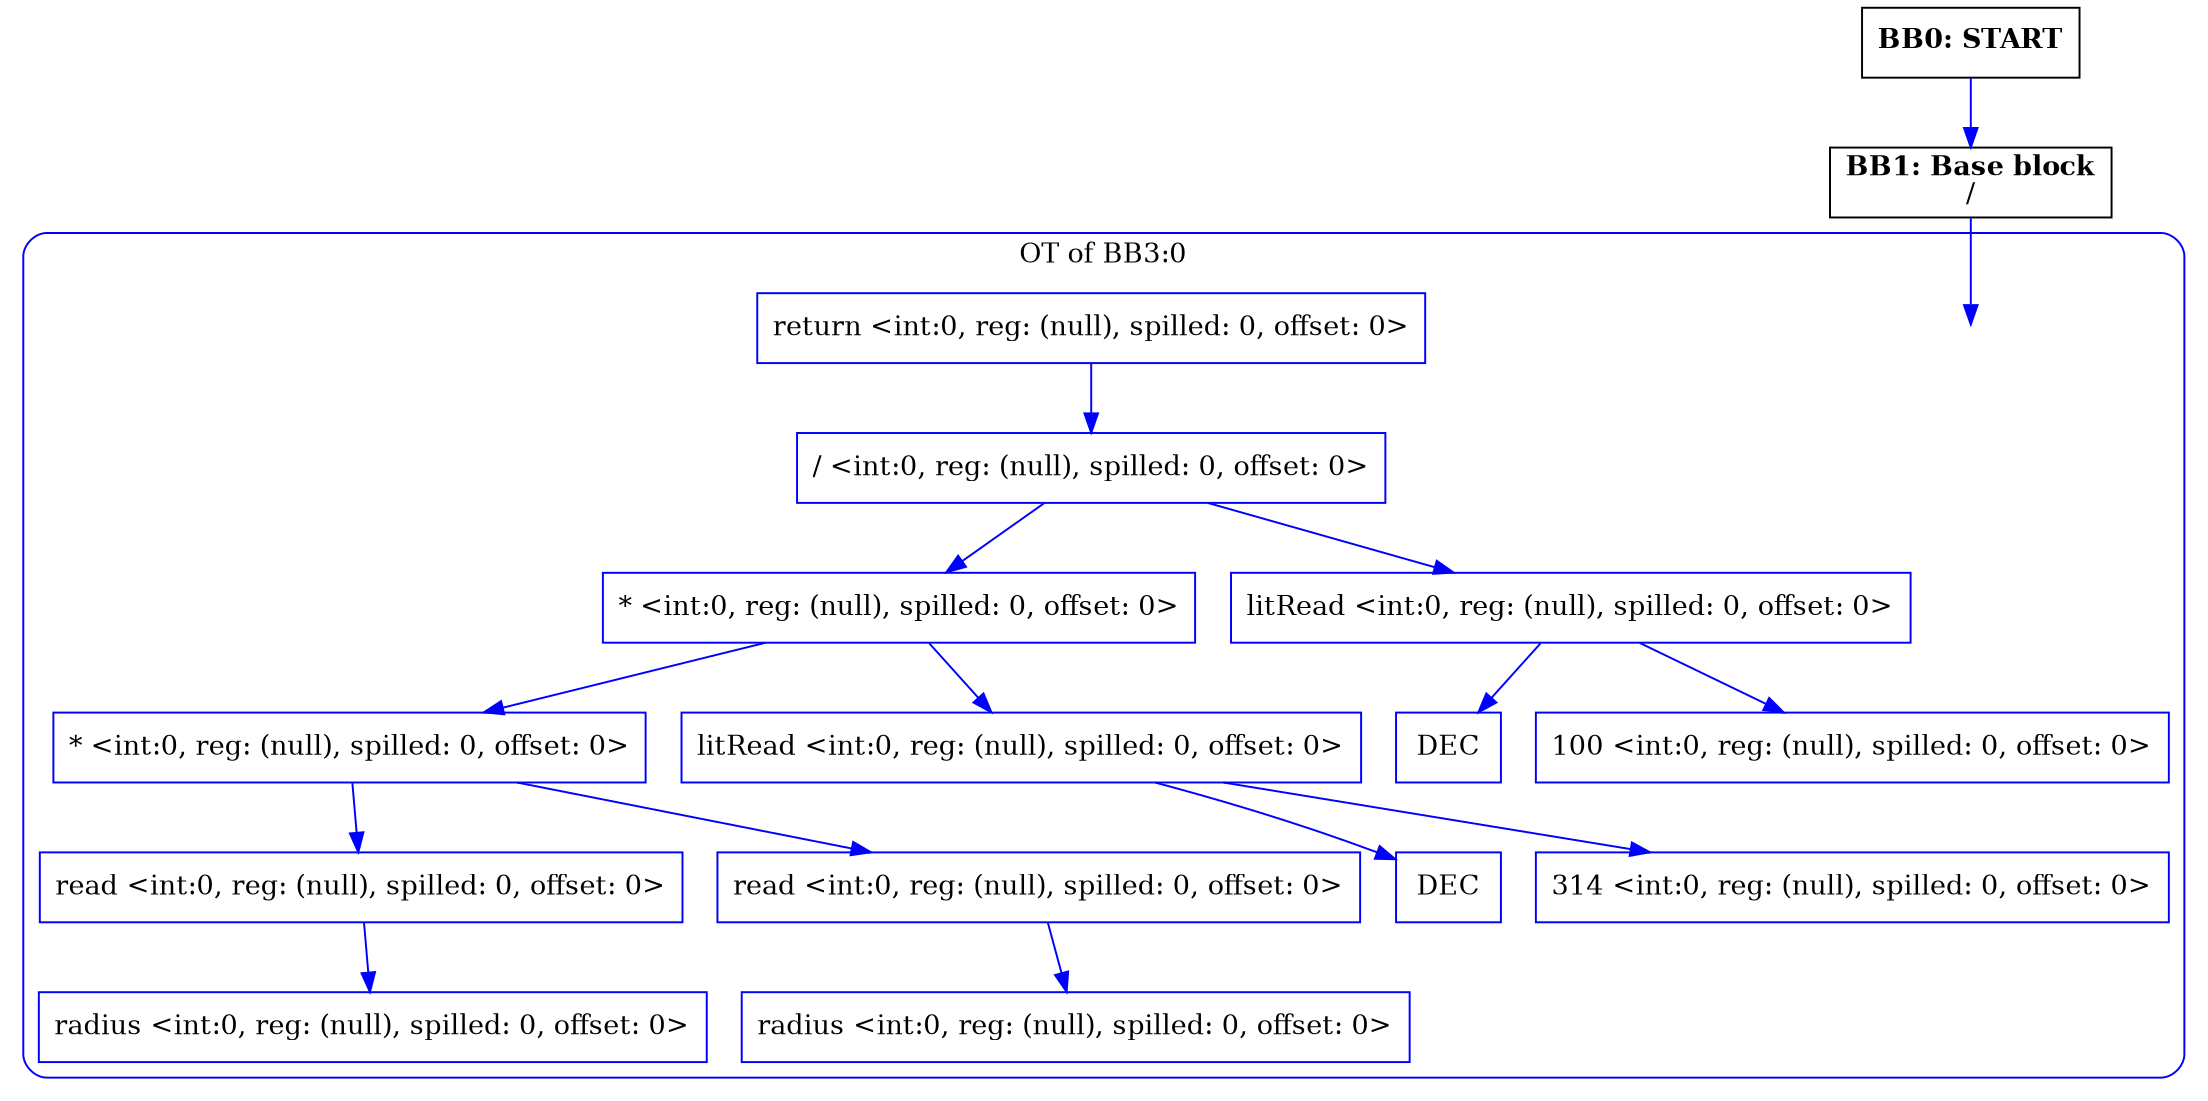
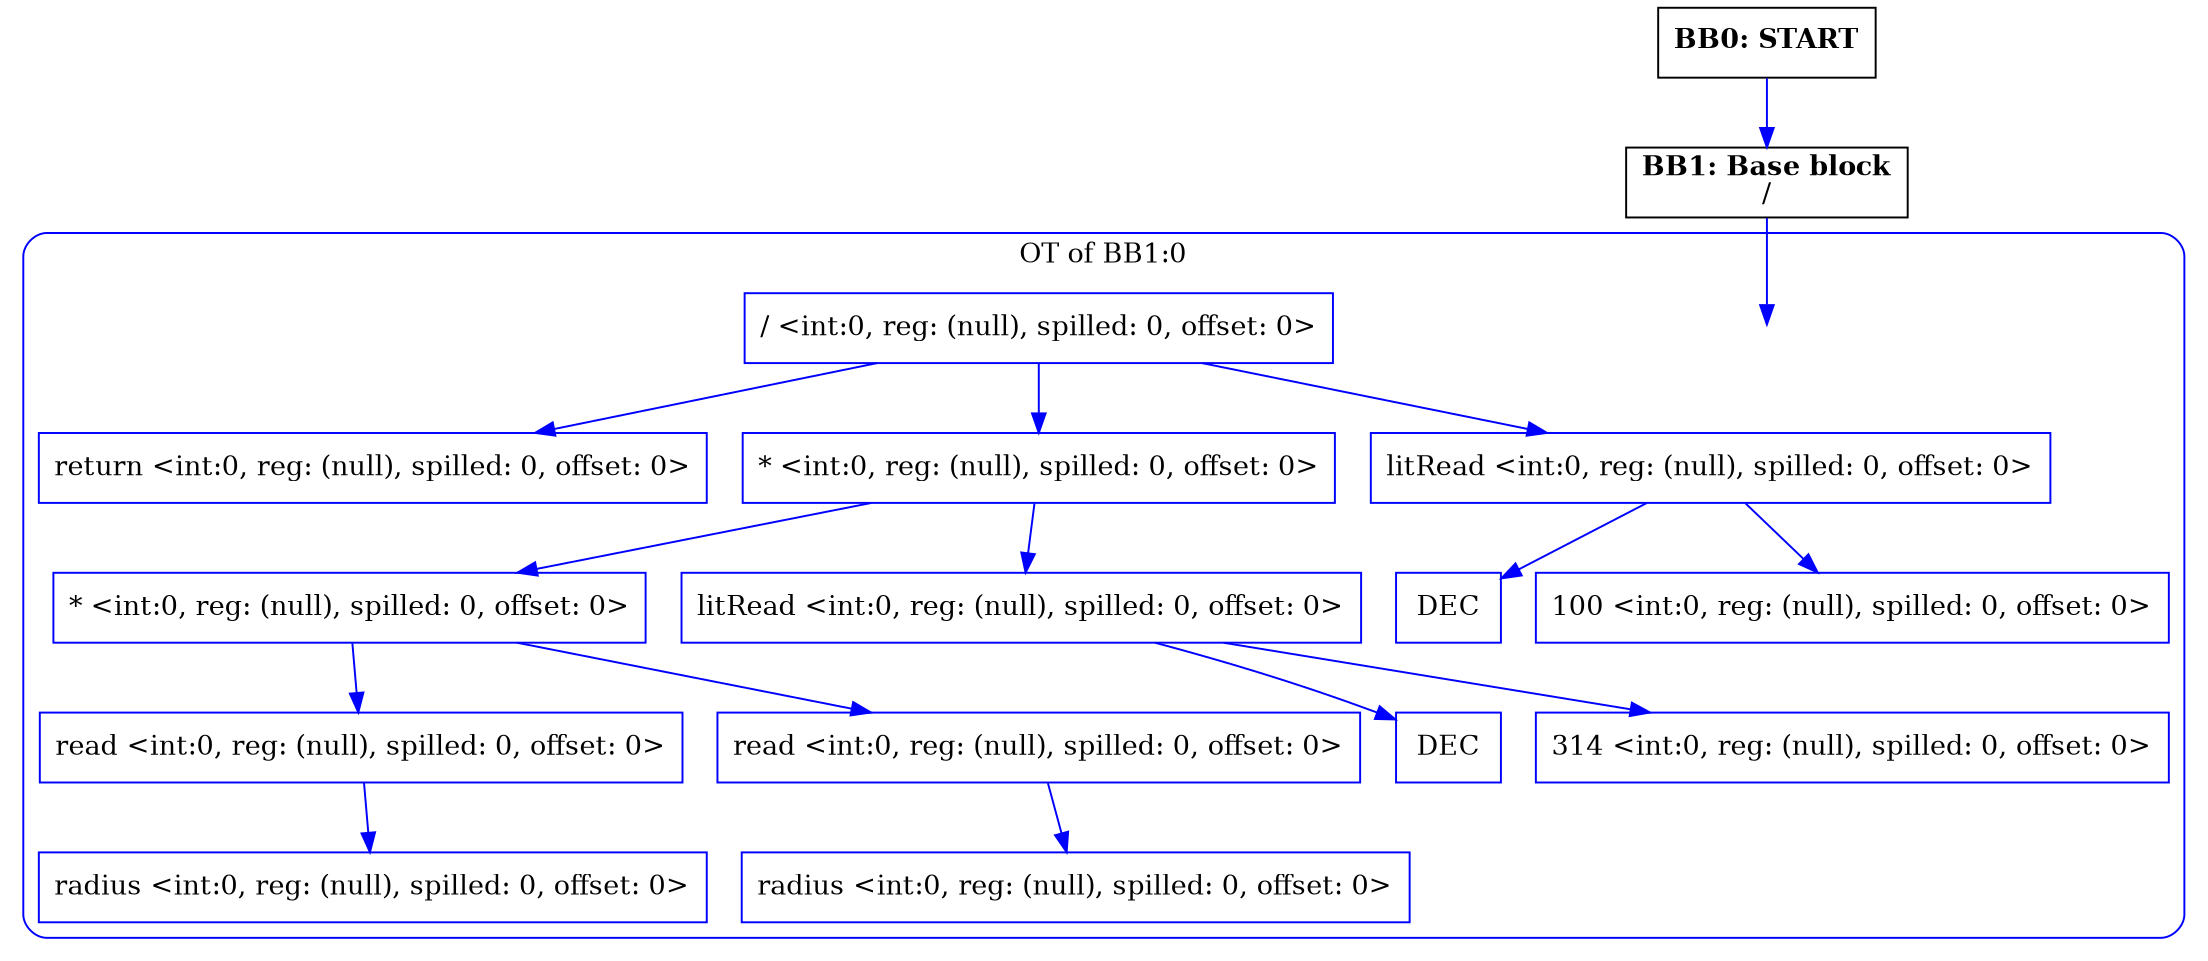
cluster "OT of BB3:0": label "OT of BB3:0" -> "OT of BB1:0"
edge "return <int:0, reg: (null), spilled: 0, offset: 0>" -> "/ <int:0, reg: (null), spilled: 0, offset: 0>": reversed
